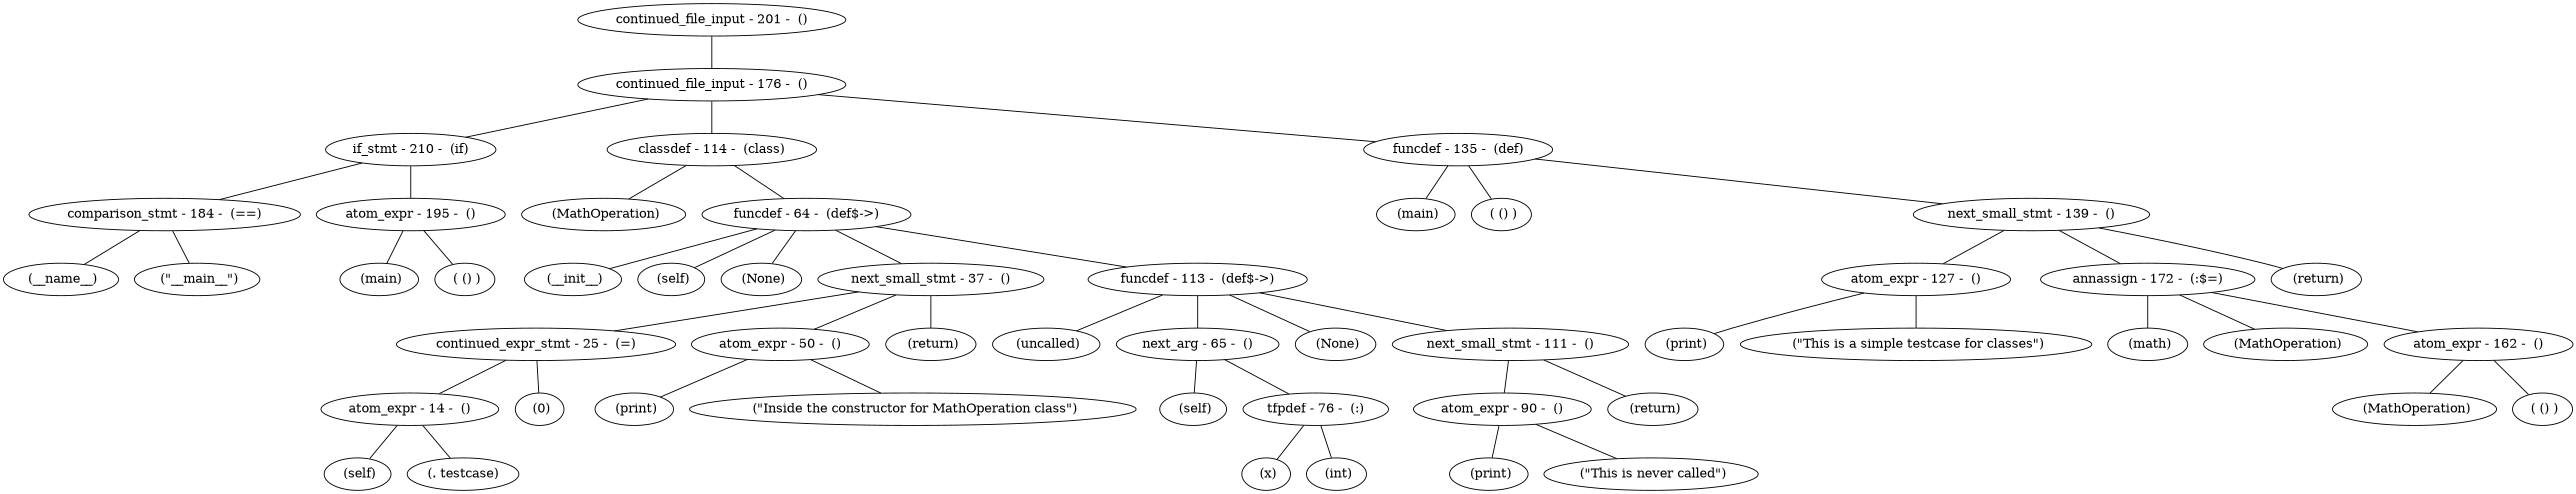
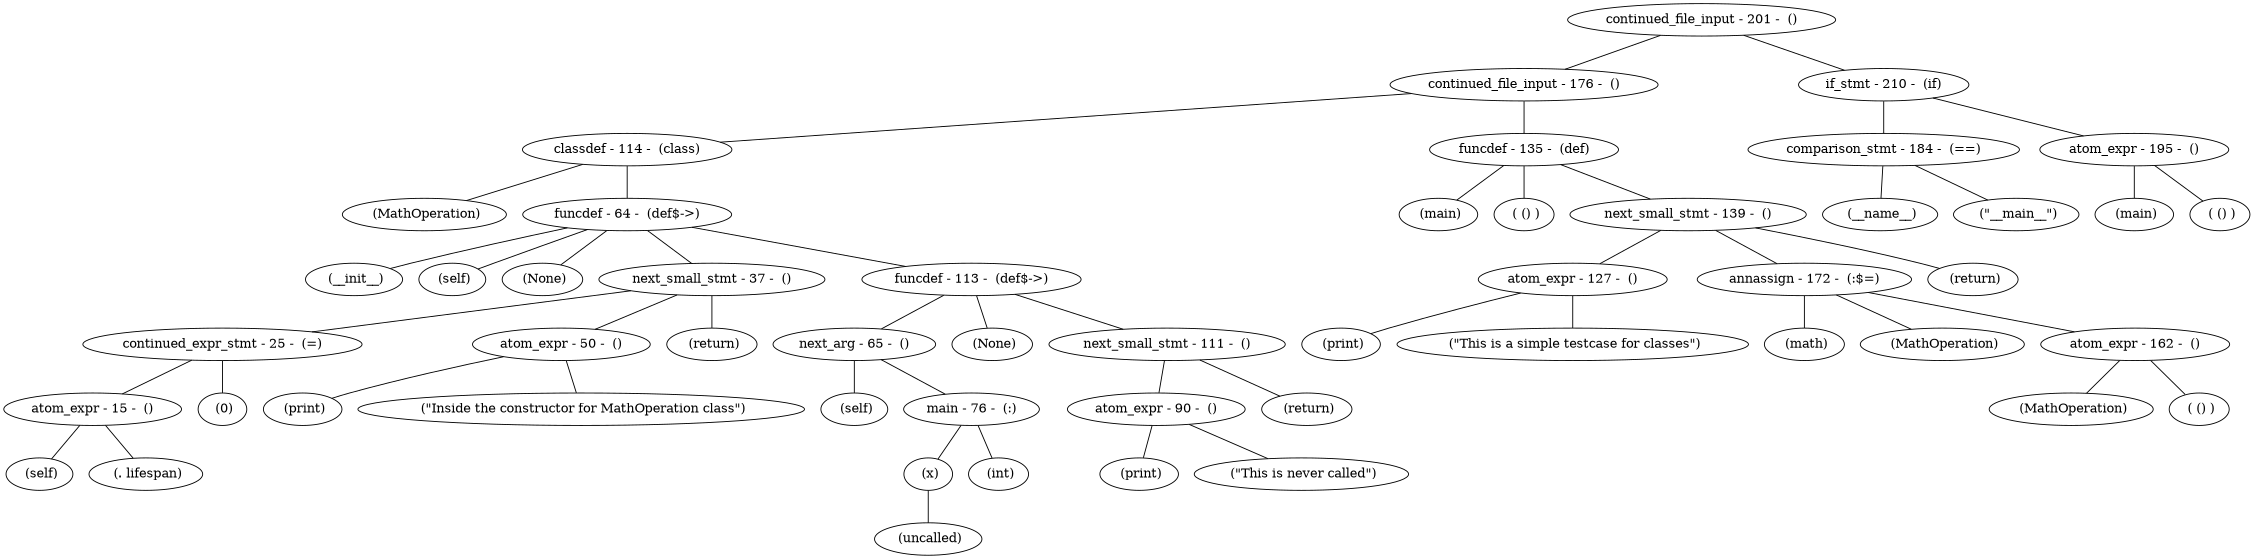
edge "continued_file_input - 176 -  ()" -- "if_stmt - 210 -  (if)": now "continued_file_input - 201 -  ()" -- "if_stmt - 210 -  (if)"
edge "funcdef - 113 -  (def$->)" -- "(uncalled)": now "(x)" -- "(uncalled)"
node "atom_expr - 14 -  ()": label "atom_expr - 14 -  ()" -> "atom_expr - 15 -  ()"
node "tfpdef - 76 -  (:)": label "tfpdef - 76 -  (:)" -> "main - 76 -  (:)"
node "(. testcase)": label "(. testcase)" -> "(. lifespan)"
